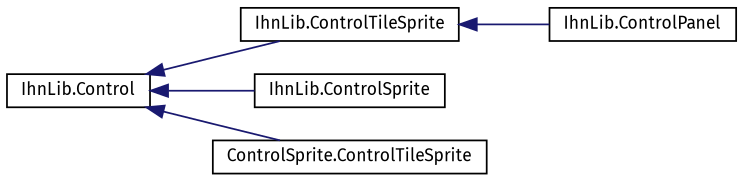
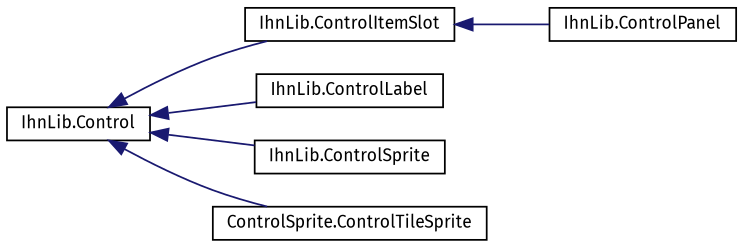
node "IhnLib.ControlTileSprite": label "IhnLib.ControlTileSprite" -> "IhnLib.ControlItemSlot"
node "IhnLib.ControlLabel": added
